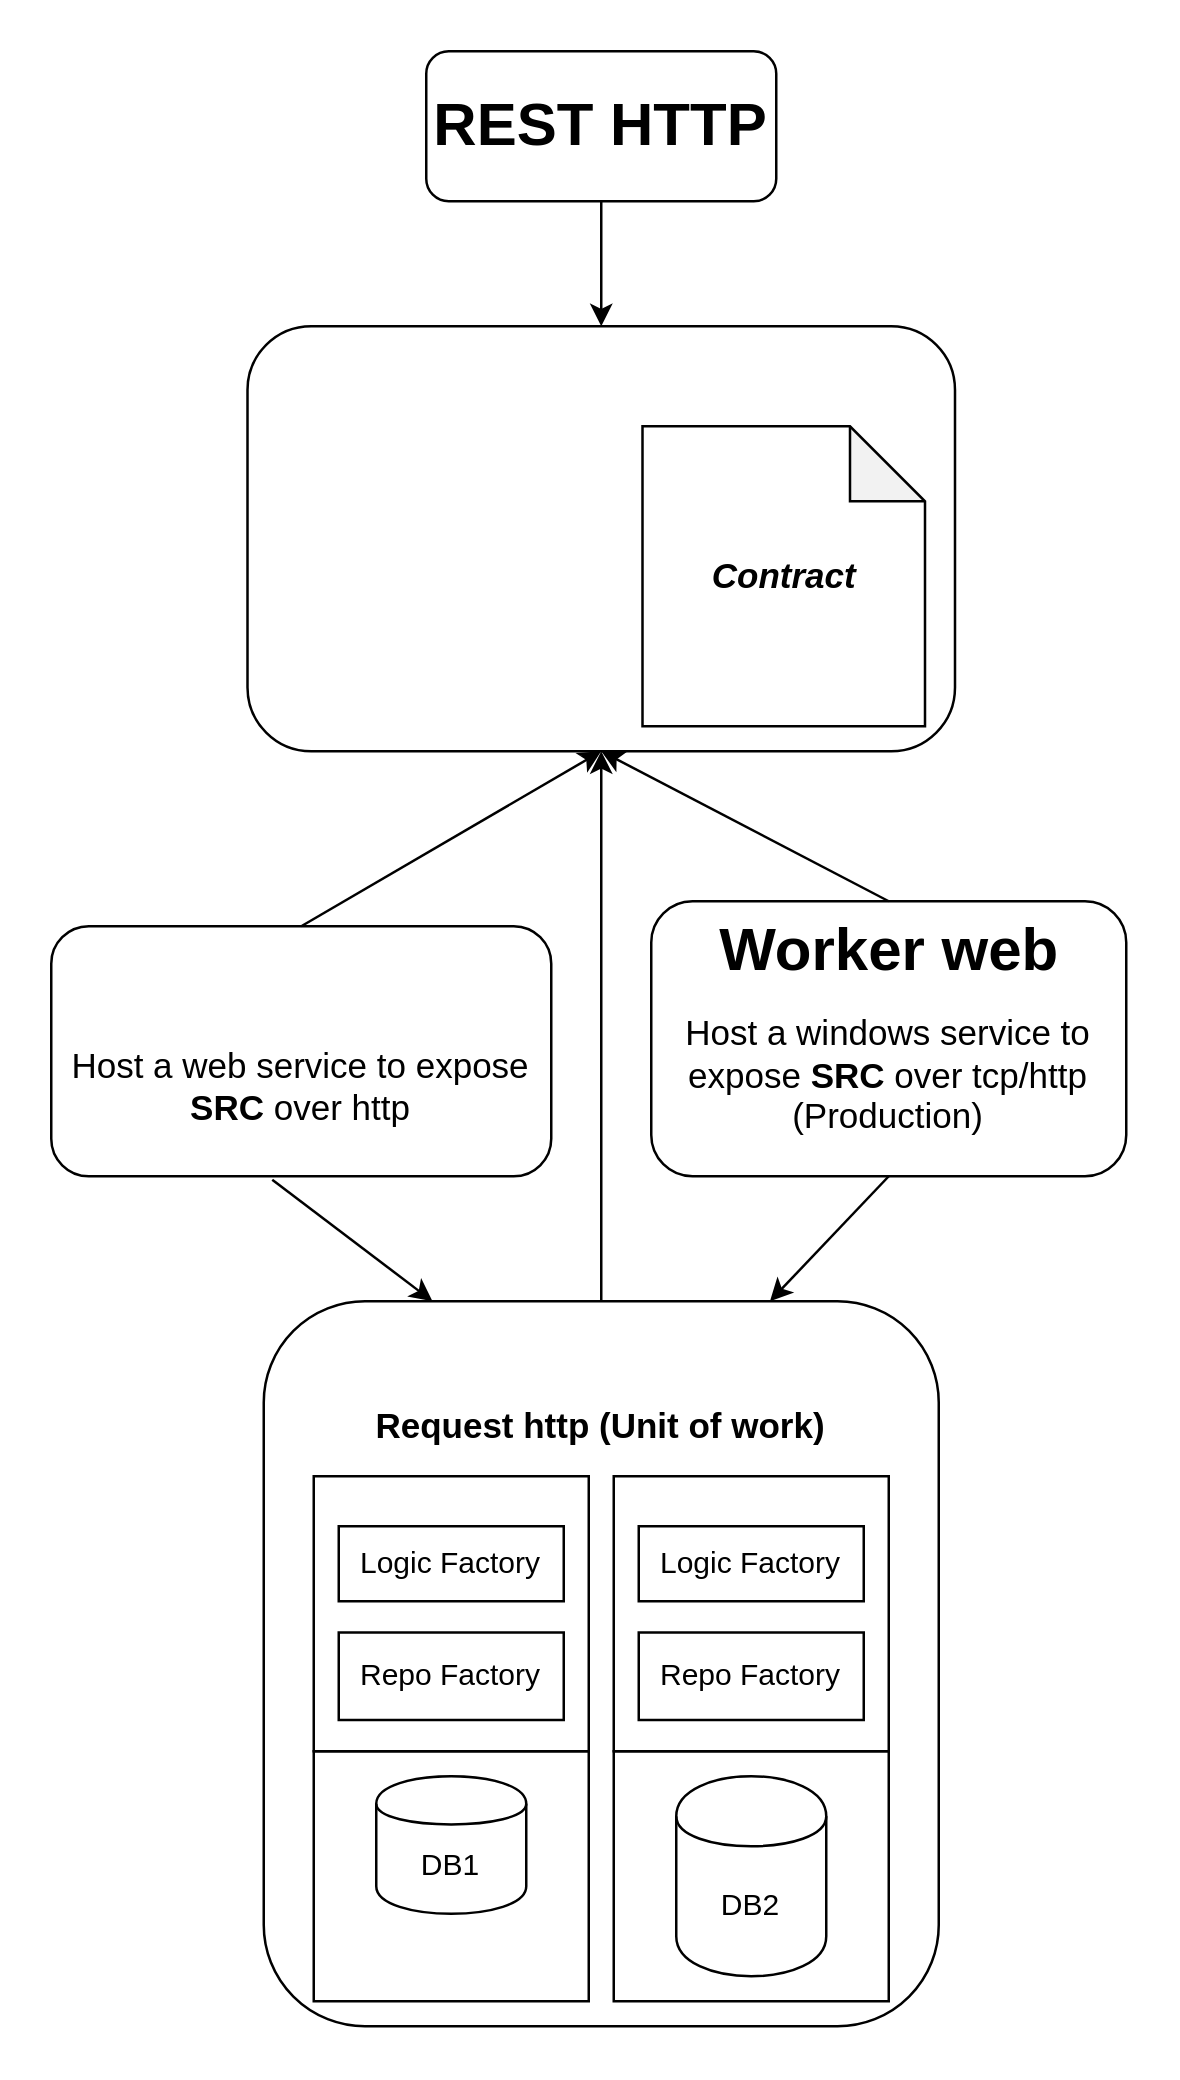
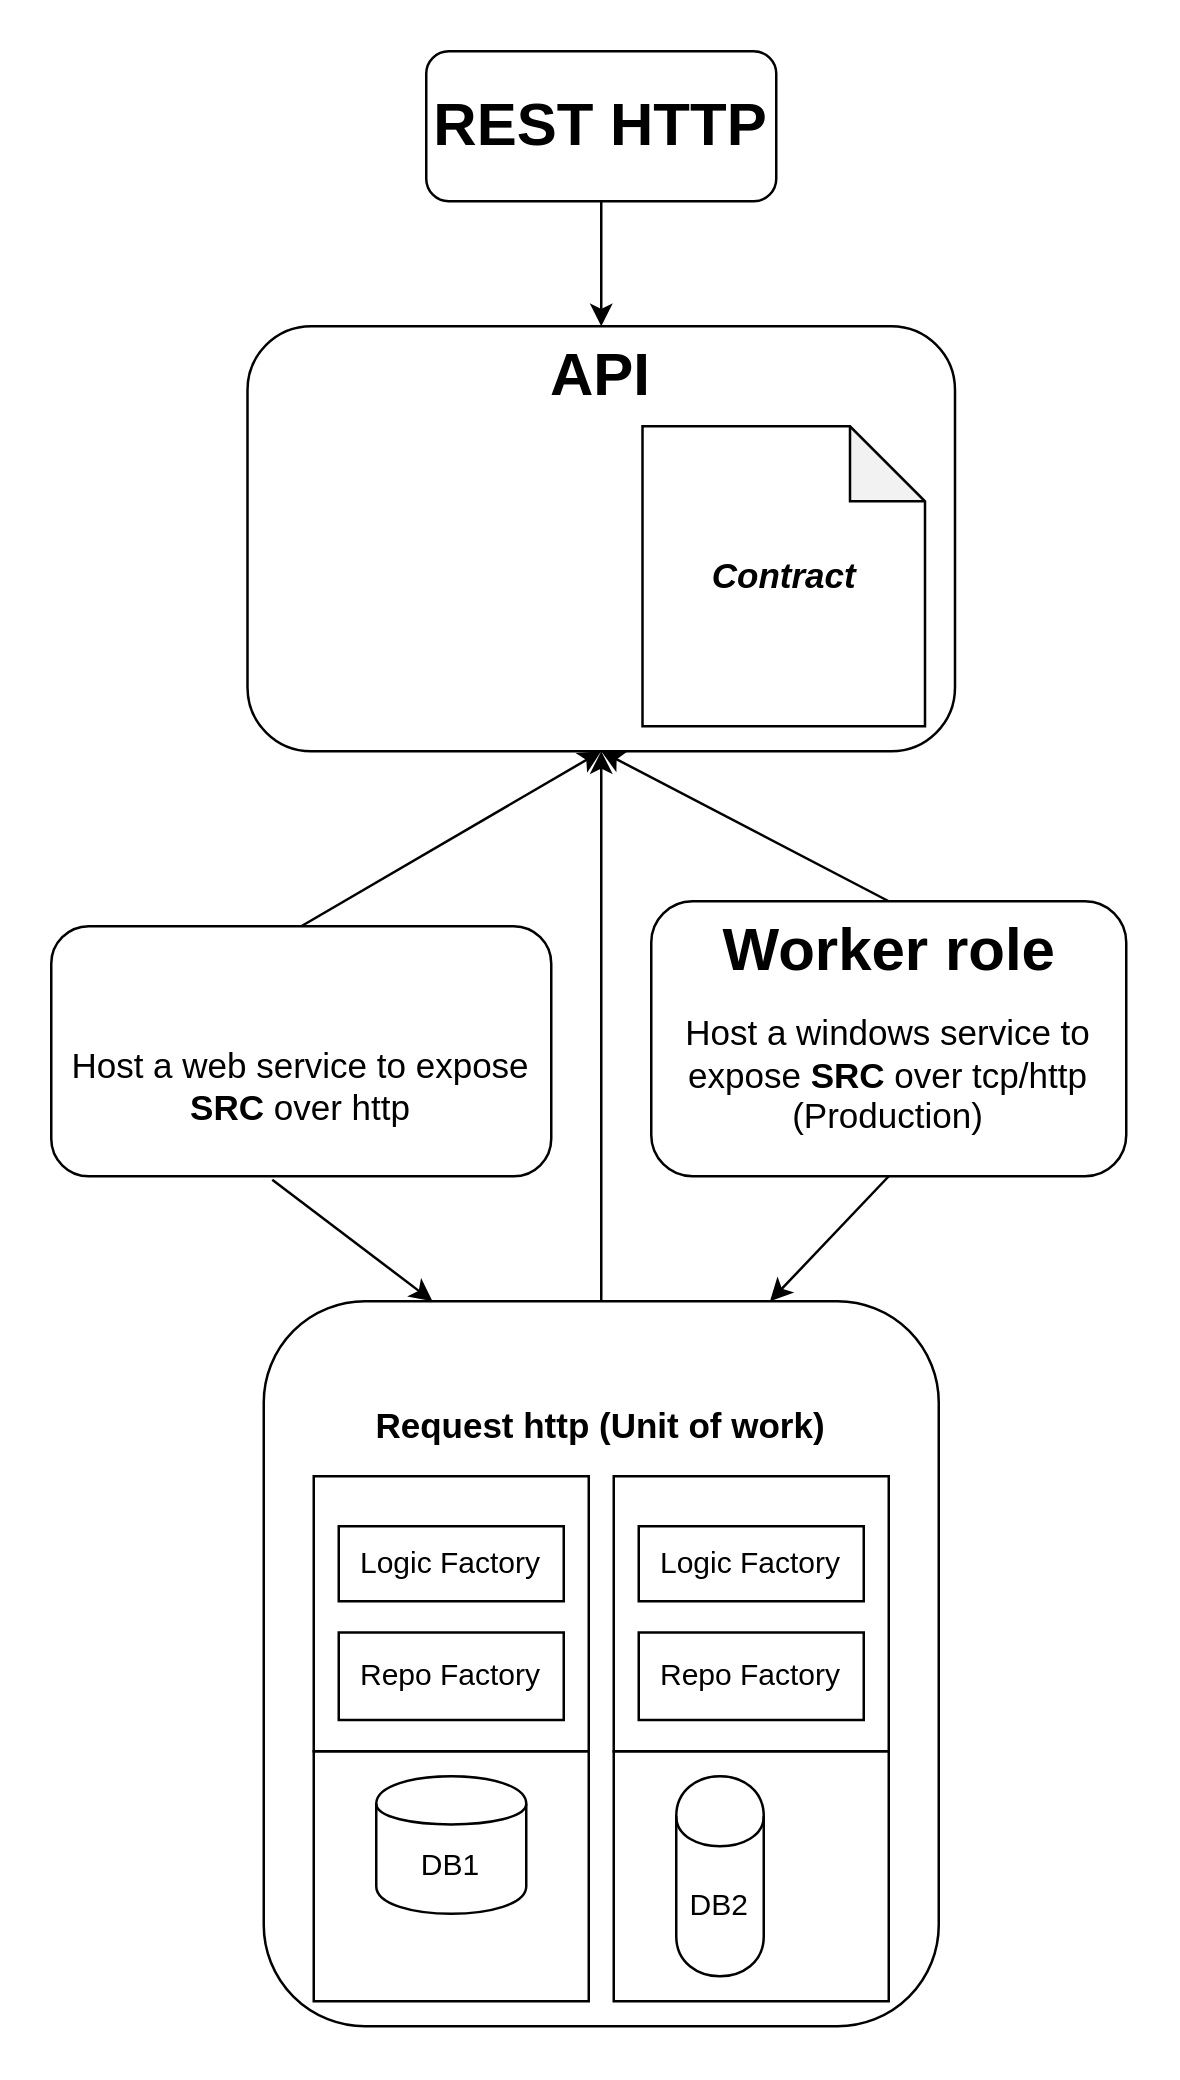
node "API": added
node "Worker web": label "Worker web" -> "Worker role"
node "DB2": size 150x200 -> 88x200
